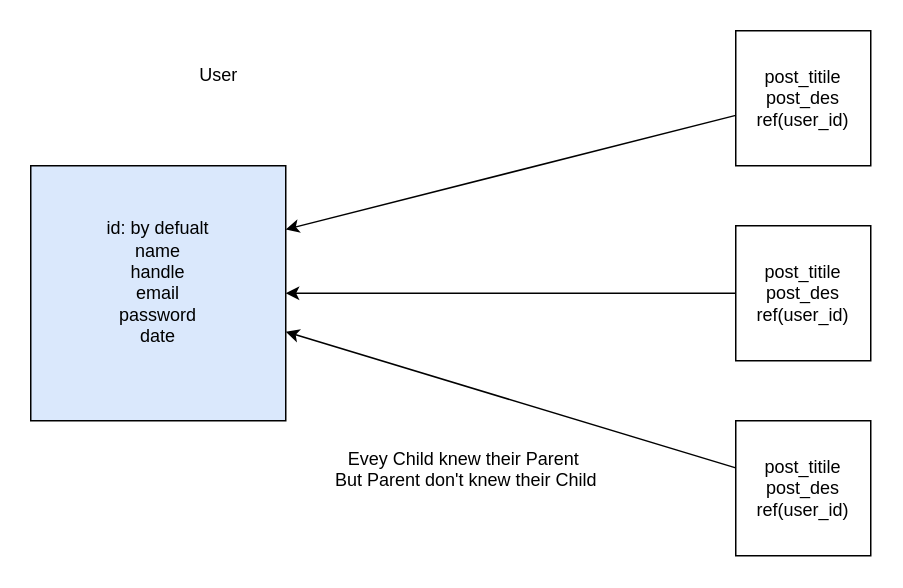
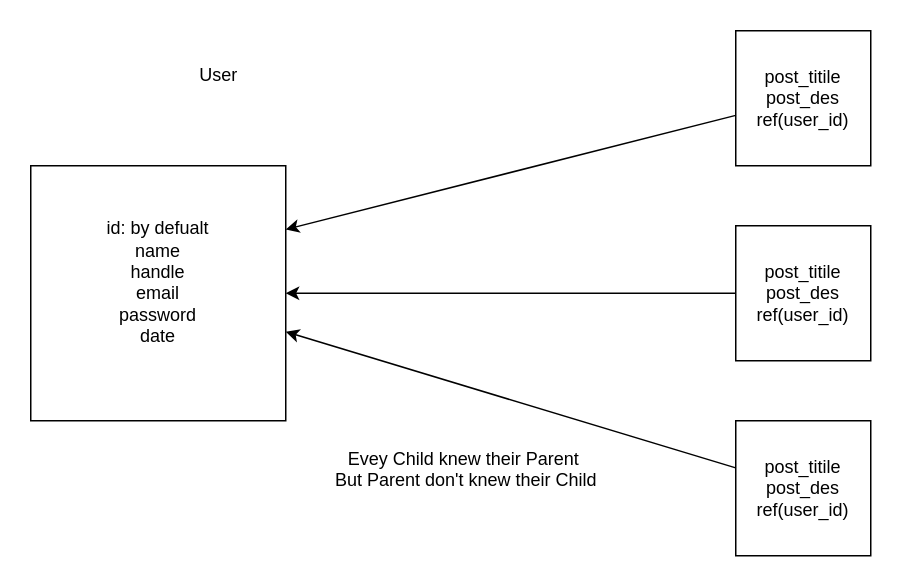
node "id: by defualt name handle email password date": fillcolor #dae8fc -> #ffffff
